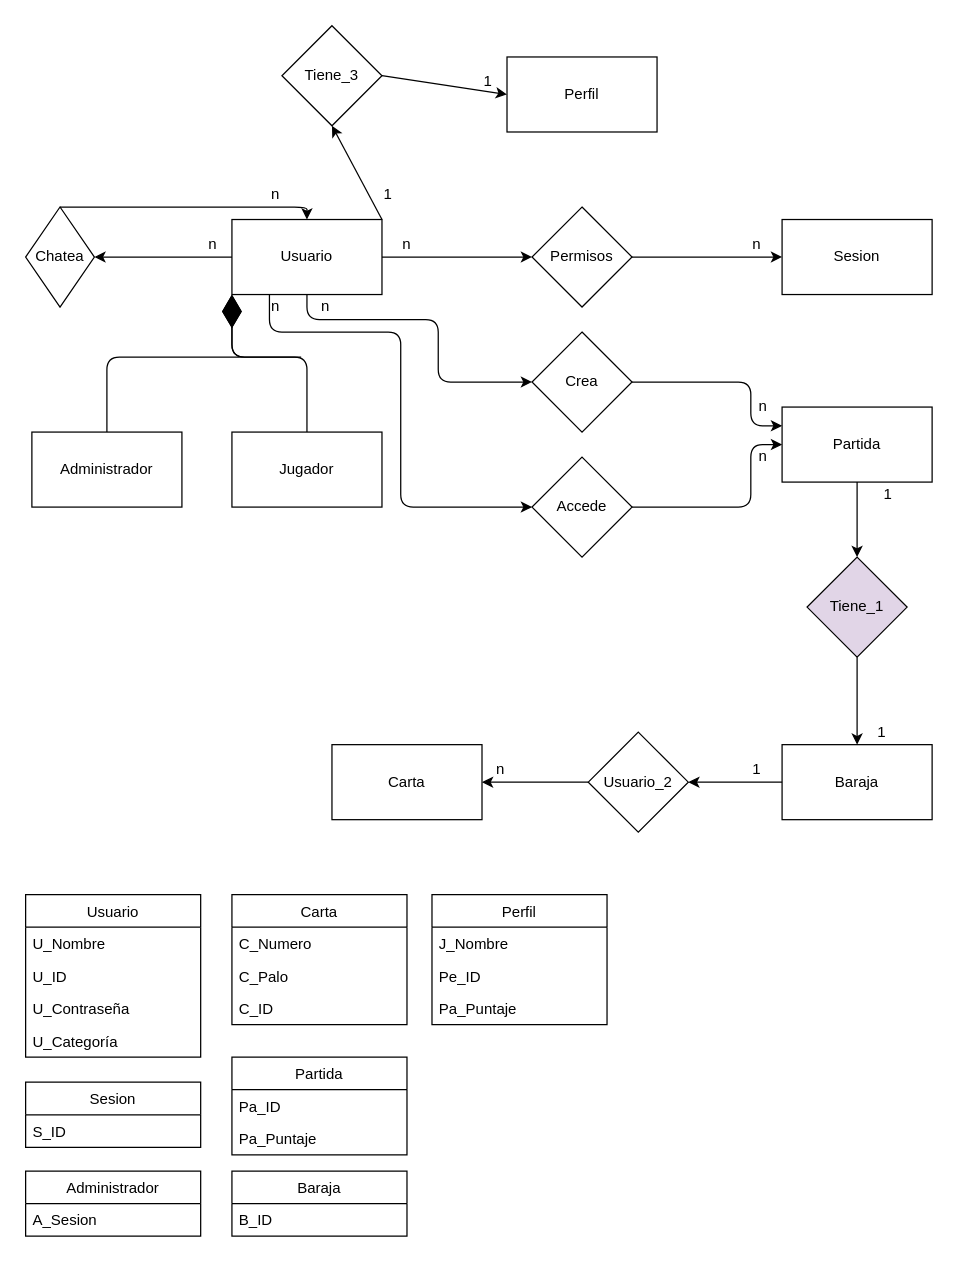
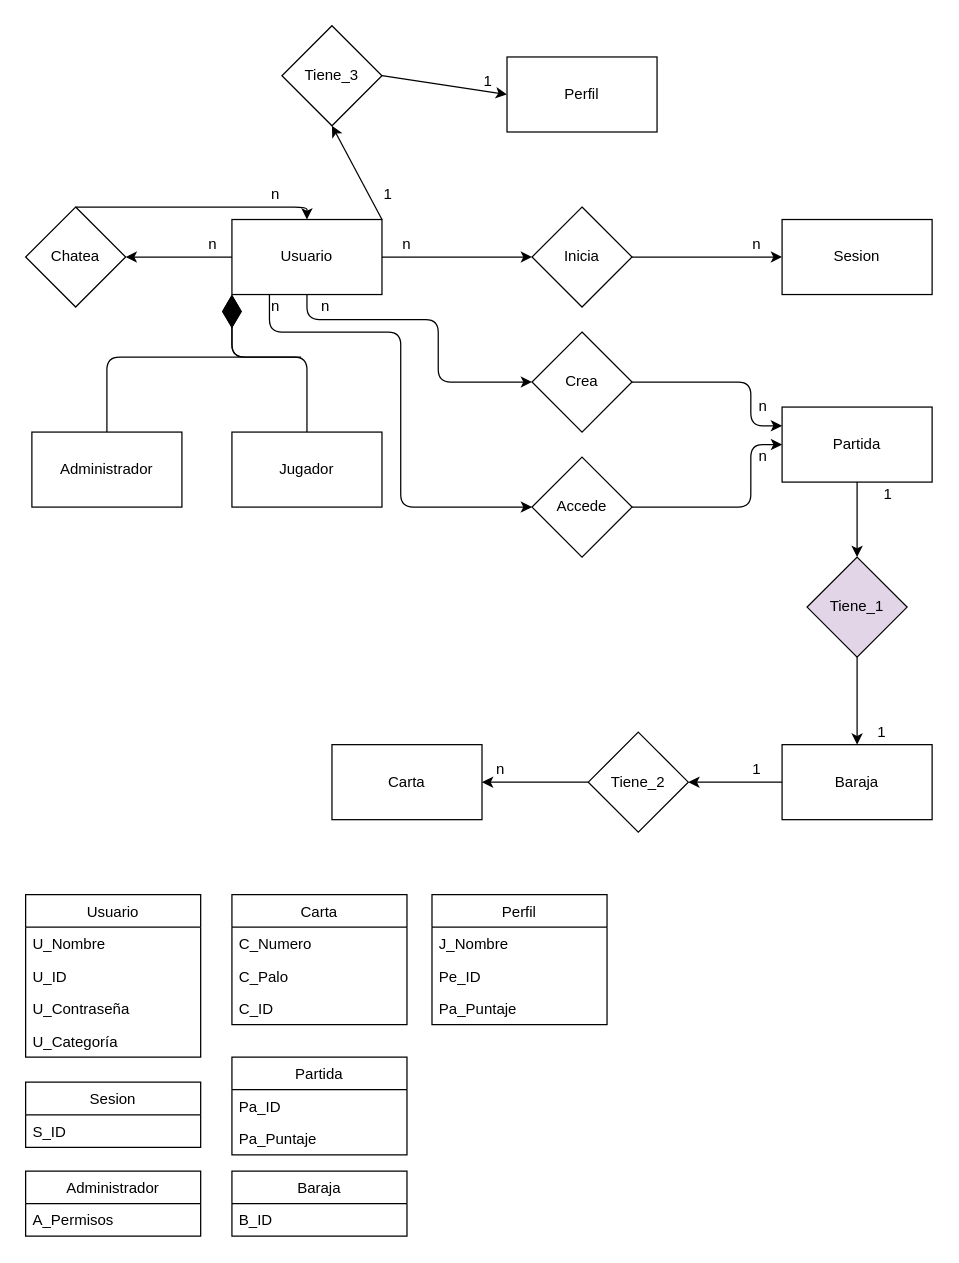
node "Chatea": size 69x100 -> 100x100
node "Permisos": label "Permisos" -> "Inicia"
node "Usuario_2": label "Usuario_2" -> "Tiene_2"
node "A_Sesion": label "A_Sesion" -> "A_Permisos"
